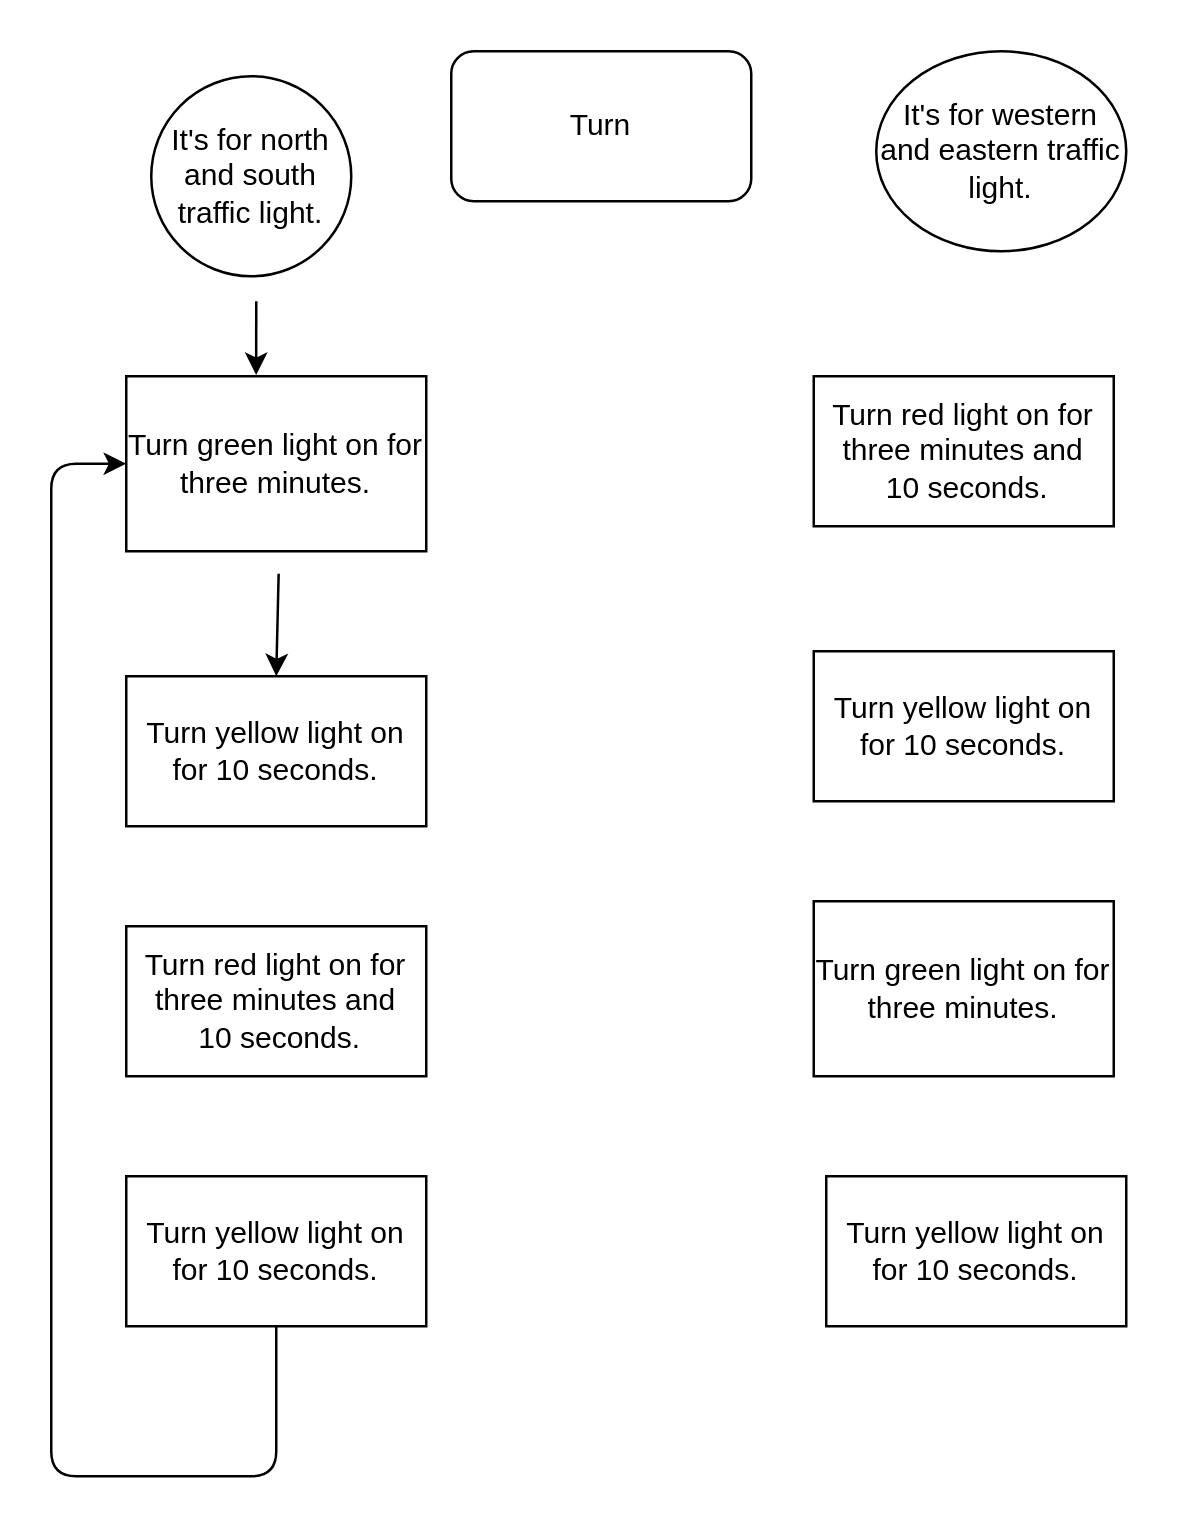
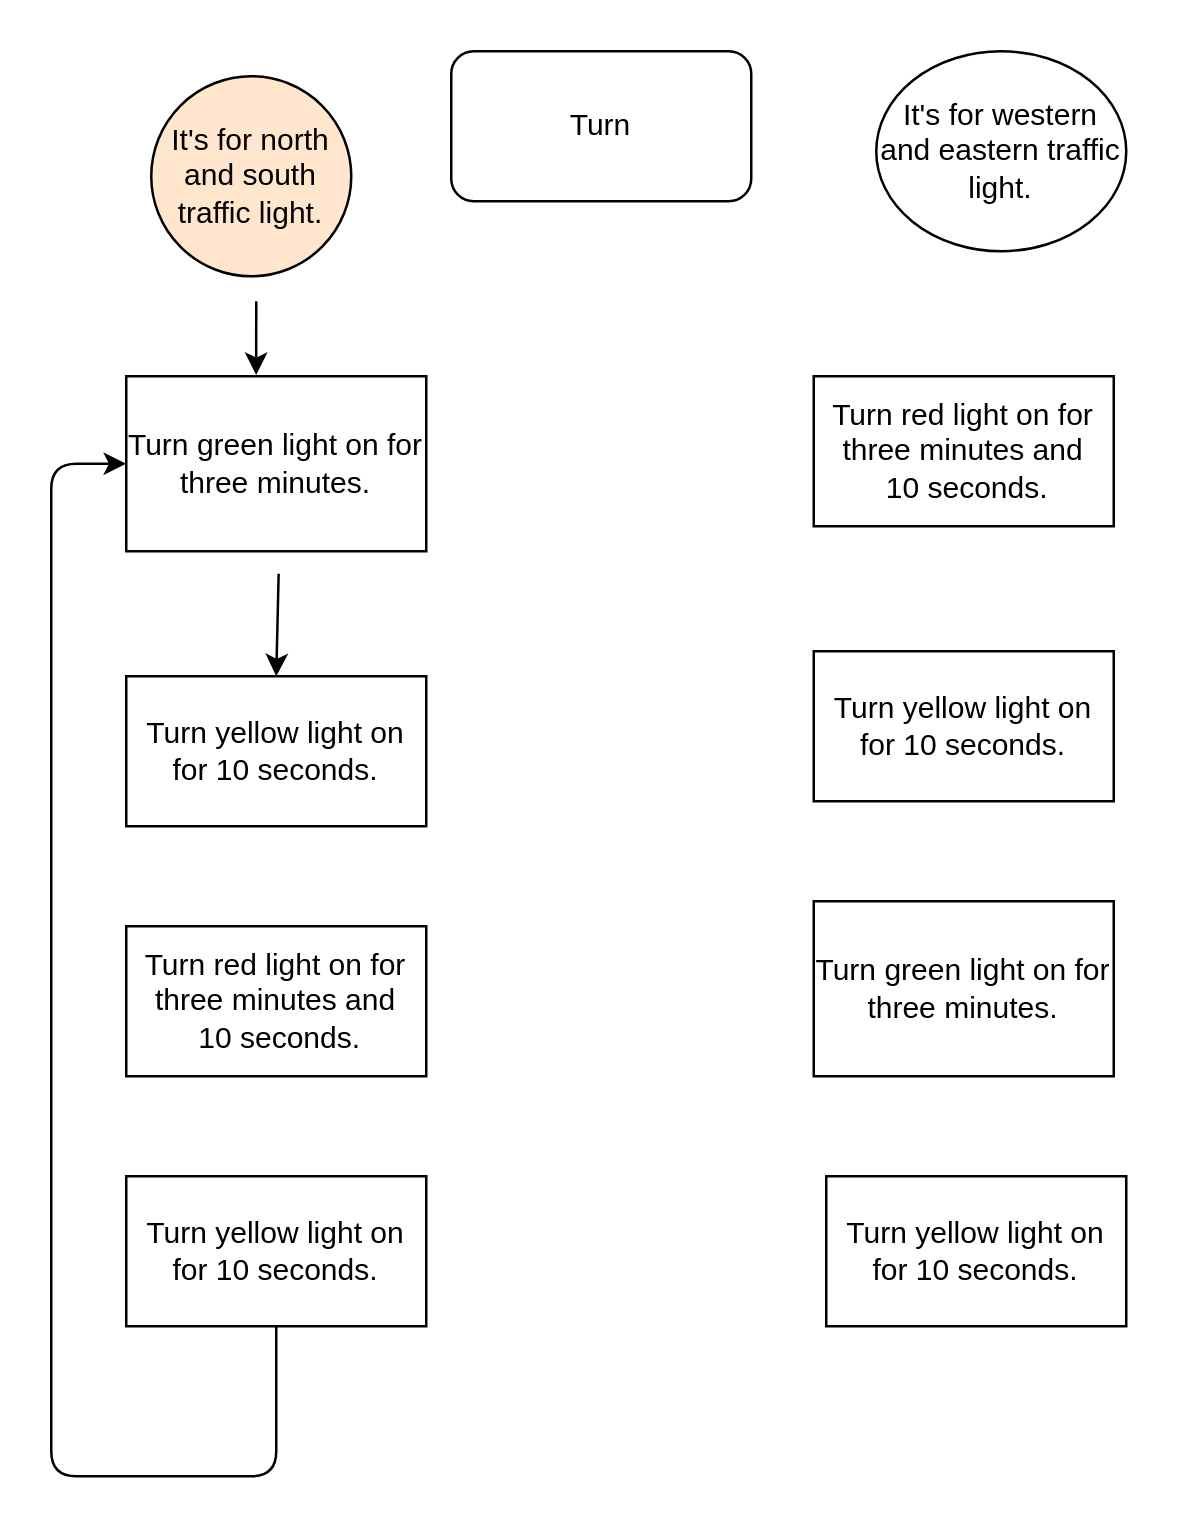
node "It's for north and south traffic light.": fillcolor #ffffff -> #ffe6cc
